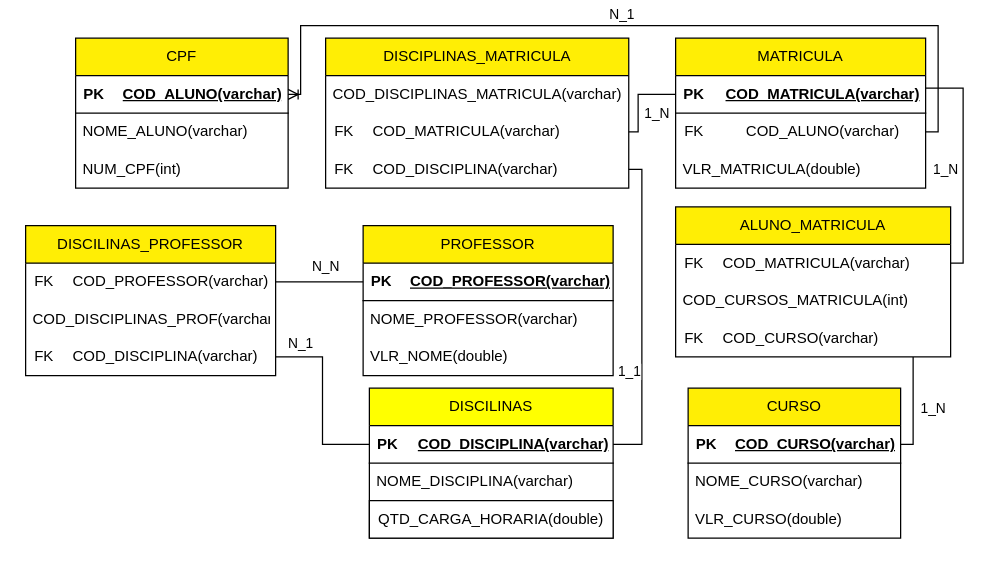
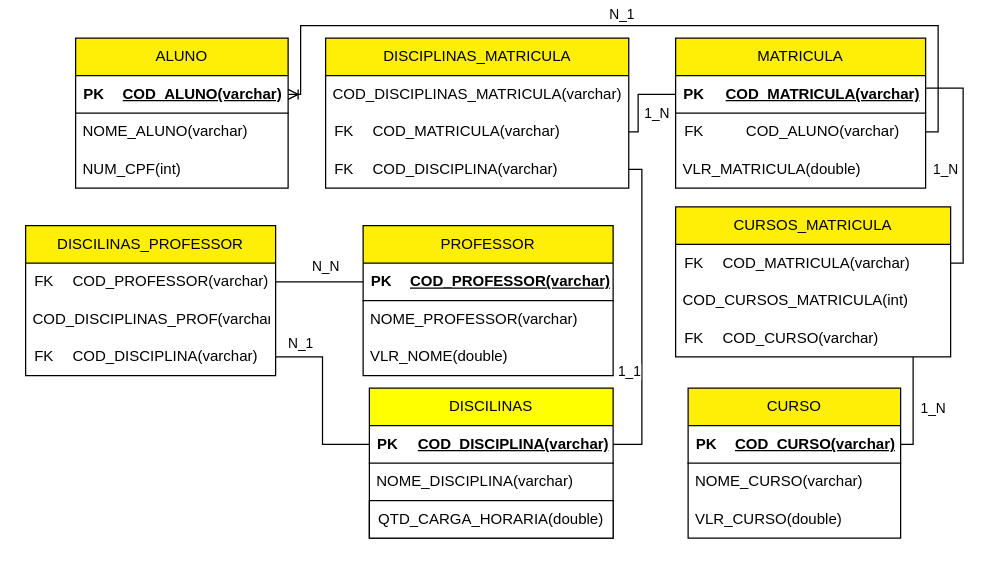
node "CPF": label "CPF" -> "ALUNO"
node "ALUNO_MATRICULA": label "ALUNO_MATRICULA" -> "CURSOS_MATRICULA"
